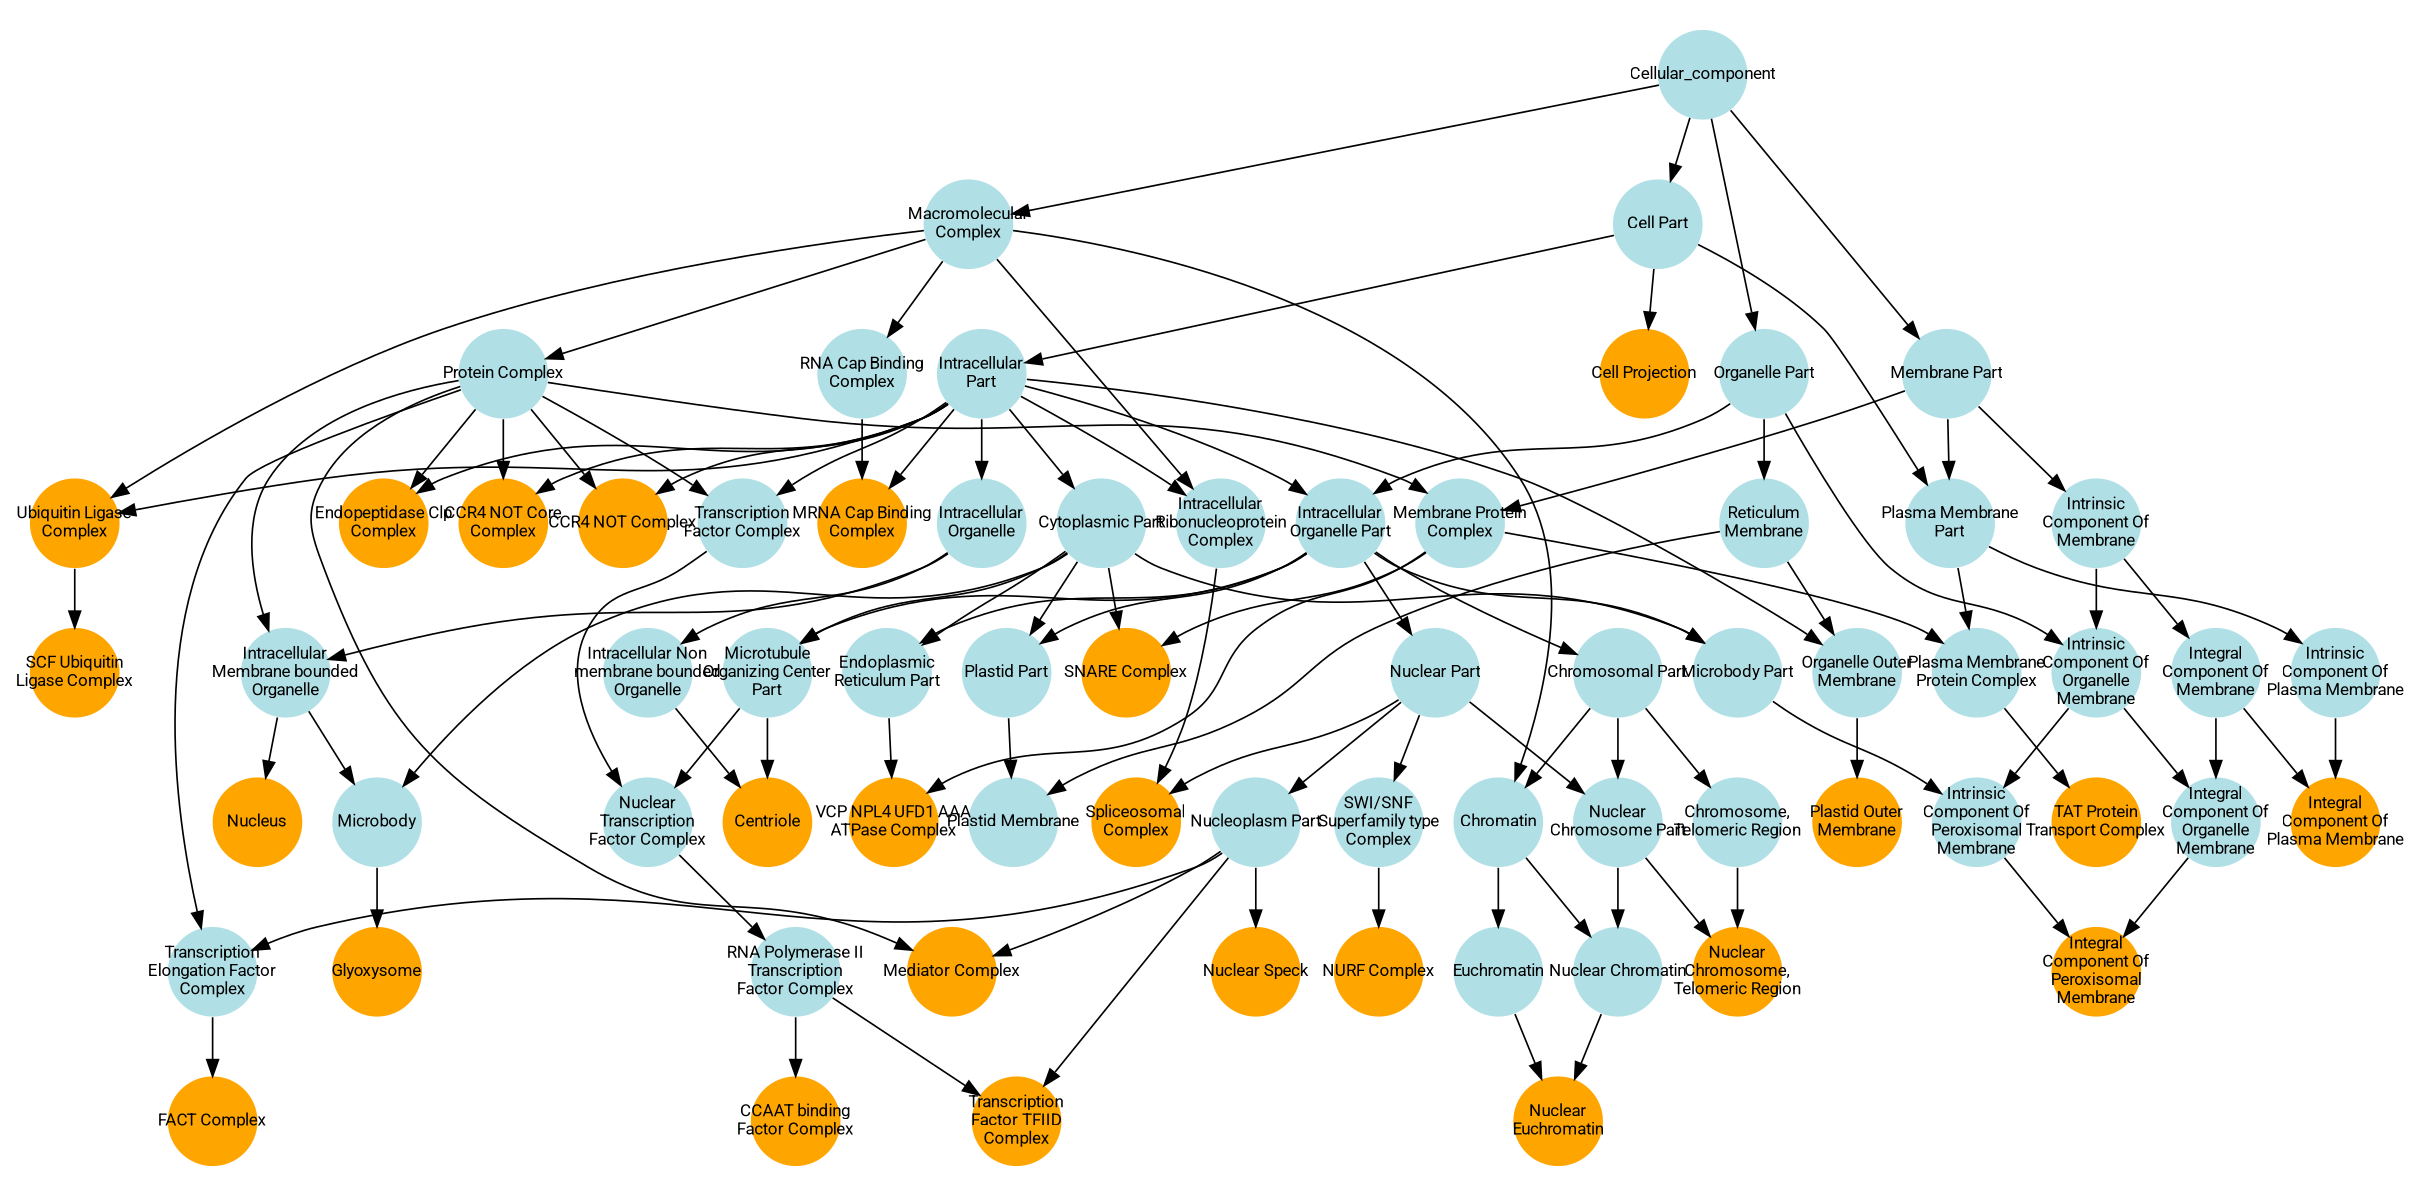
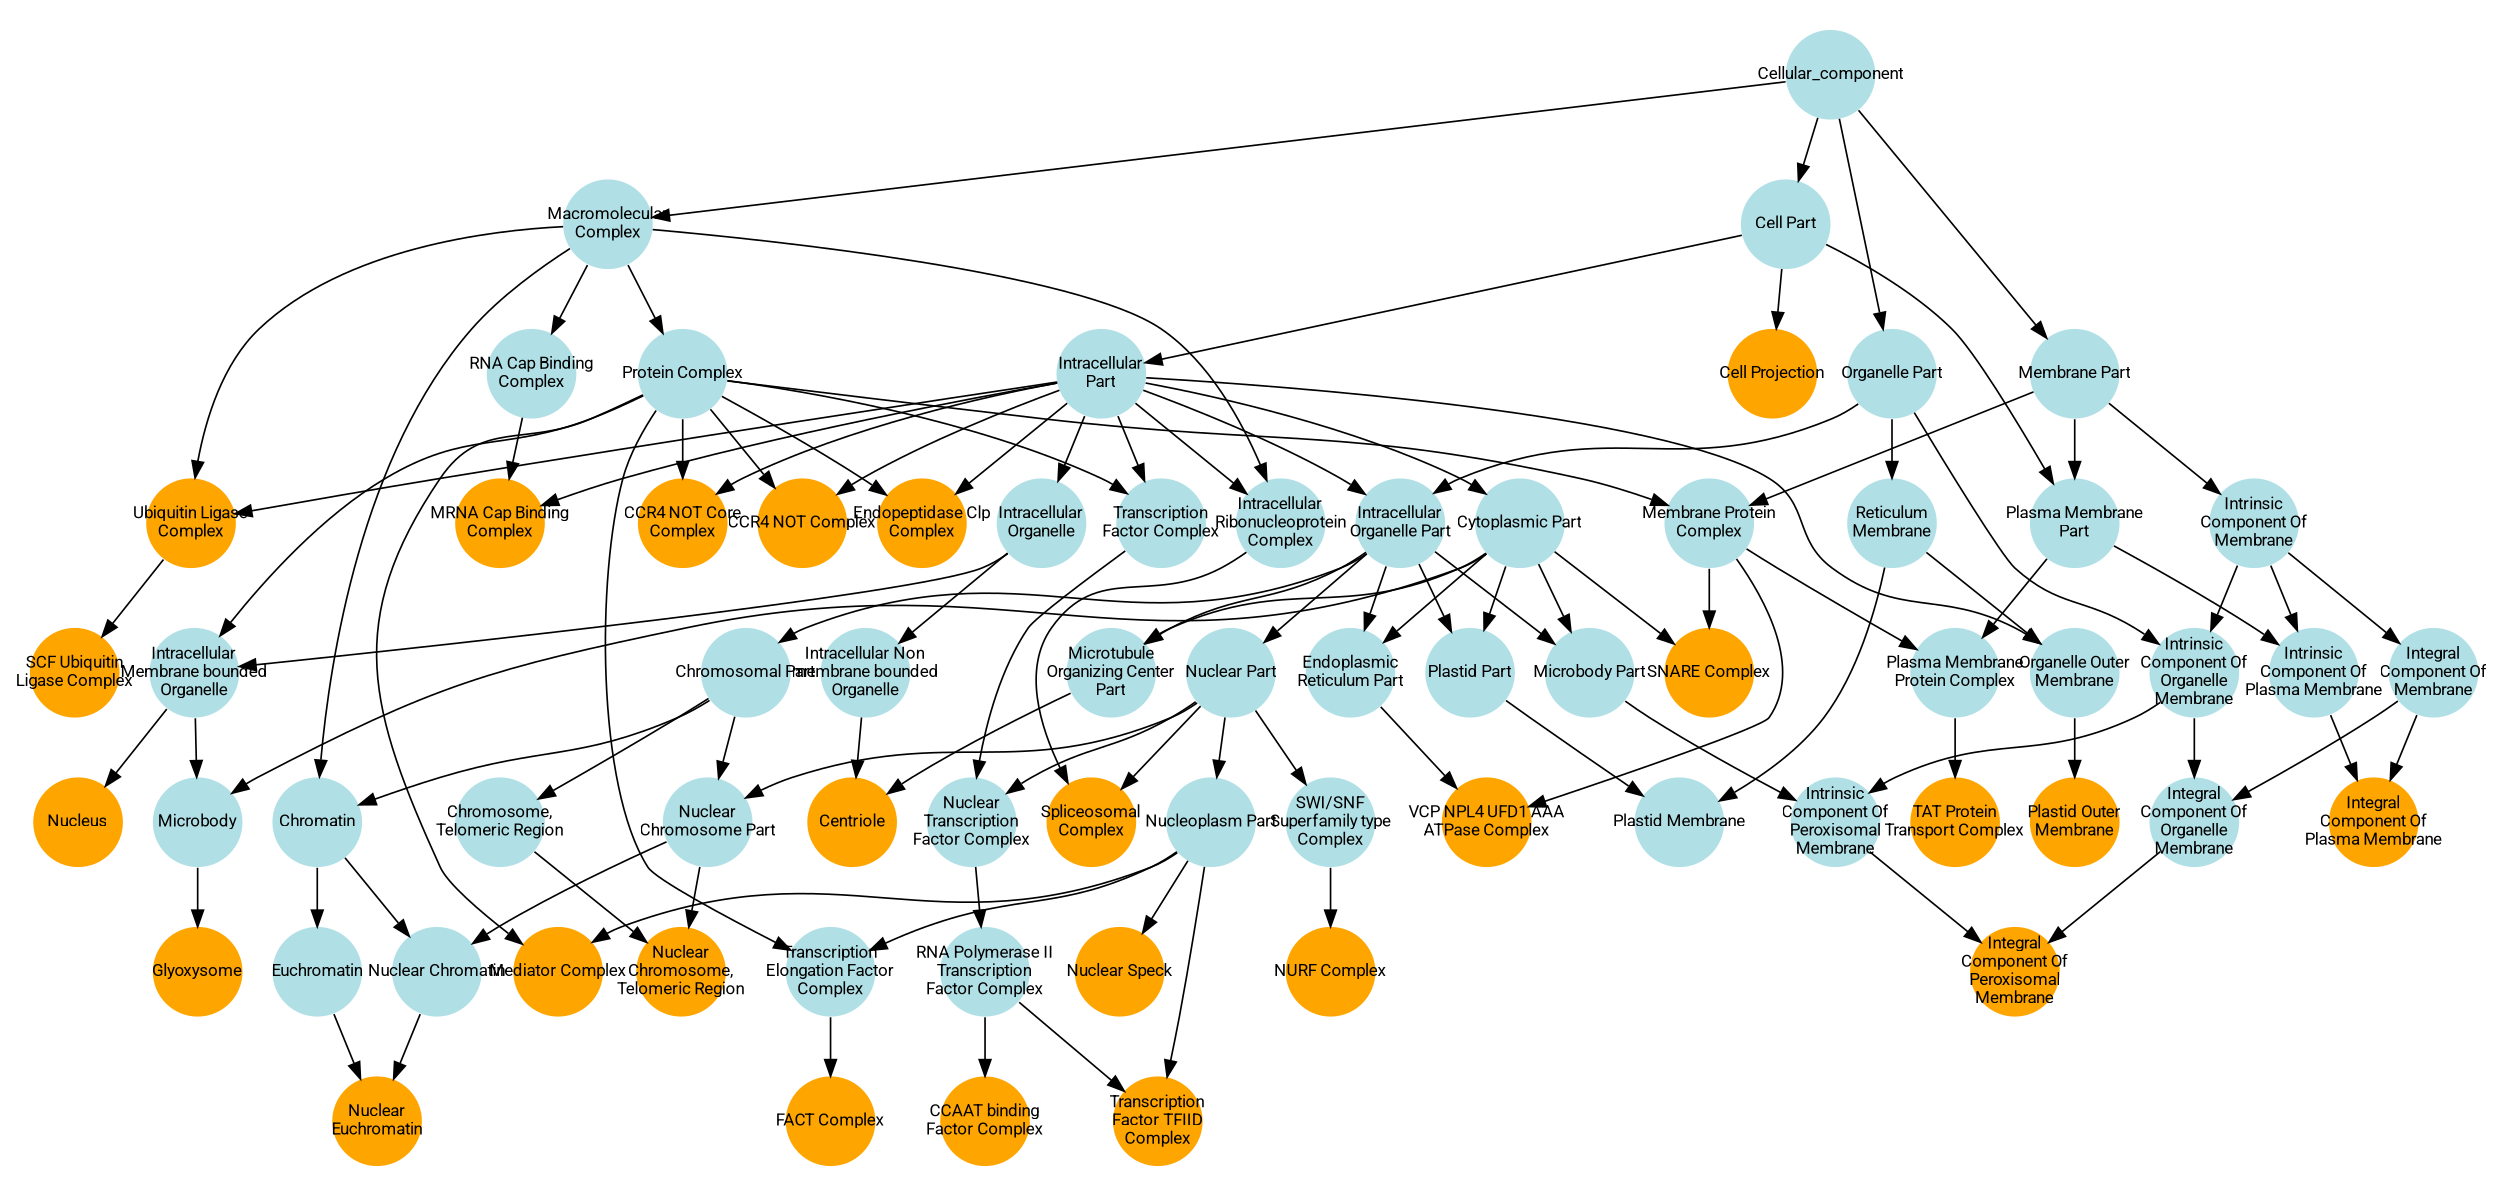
edge "Intrinsic Component Of Membrane" -> "Intrinsic Component Of Plasma Membrane": added
edge "Microtubule Organizing Center Part" -> "Nuclear Transcription Factor Complex": now "Nuclear Part" -> "Nuclear Transcription Factor Complex"
